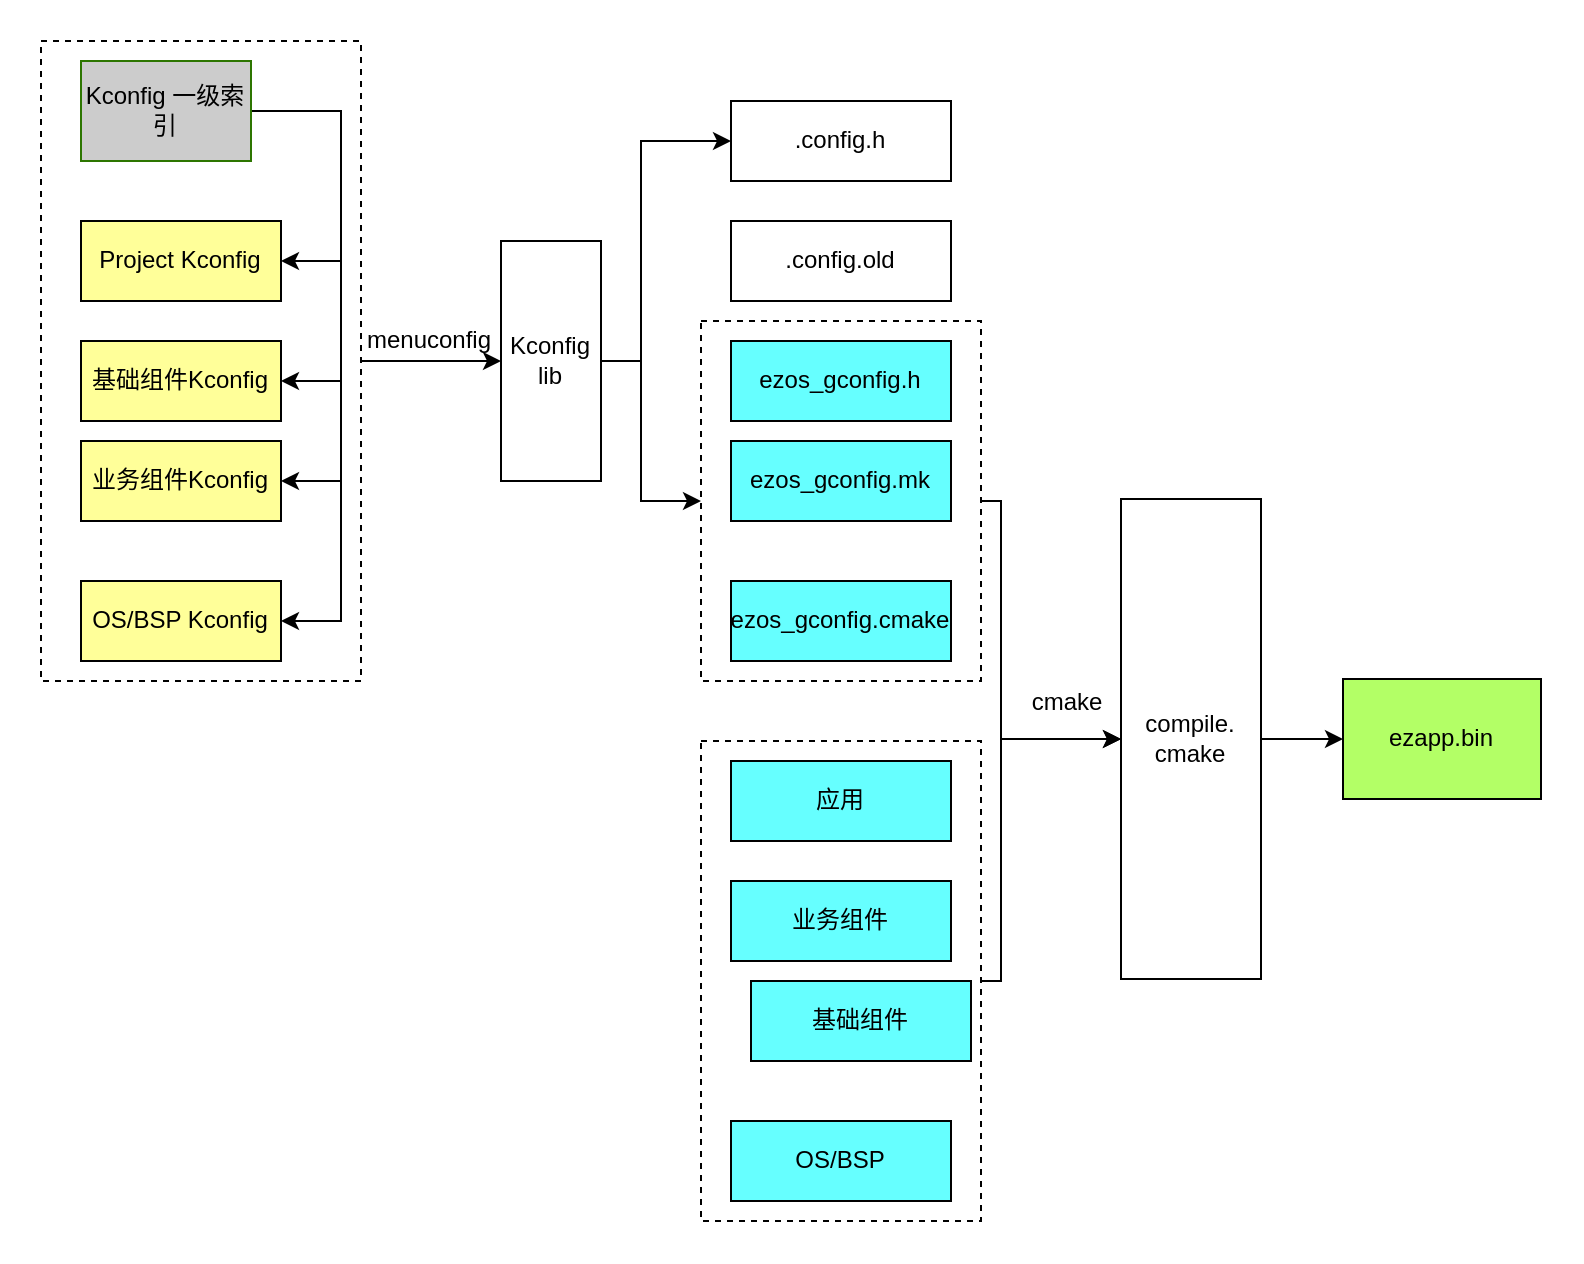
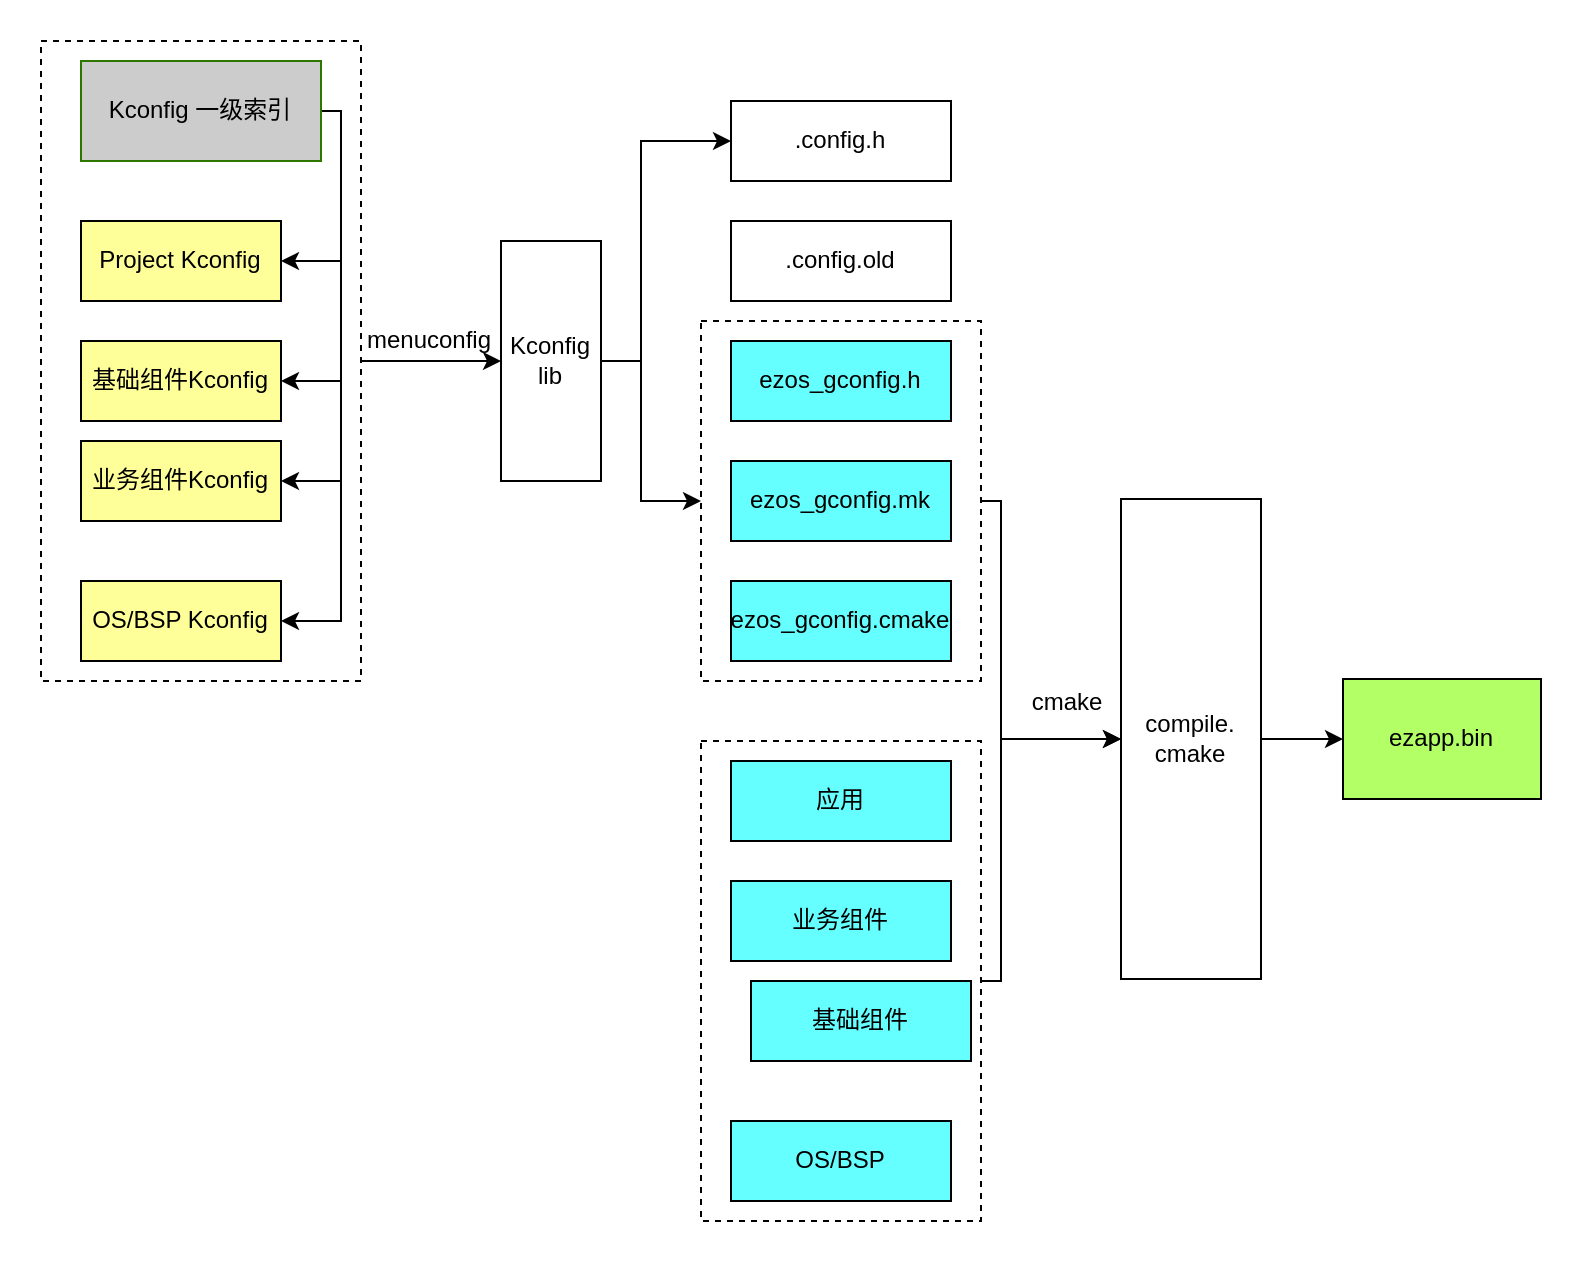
node "Kconfig 一级索引": size 170x100 -> 240x100
node "ezos_gconfig.mk": moved (841, 481) -> (841, 501)
